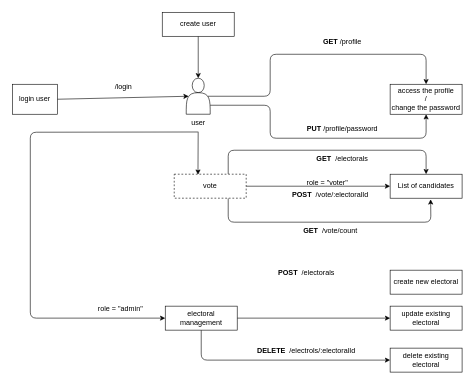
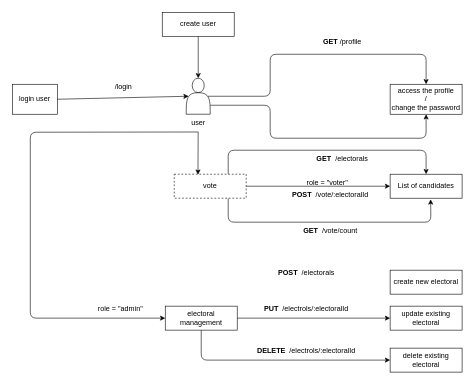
node "PUT /profile/password": removed
node "PUT /electrols/:electoralId": added
